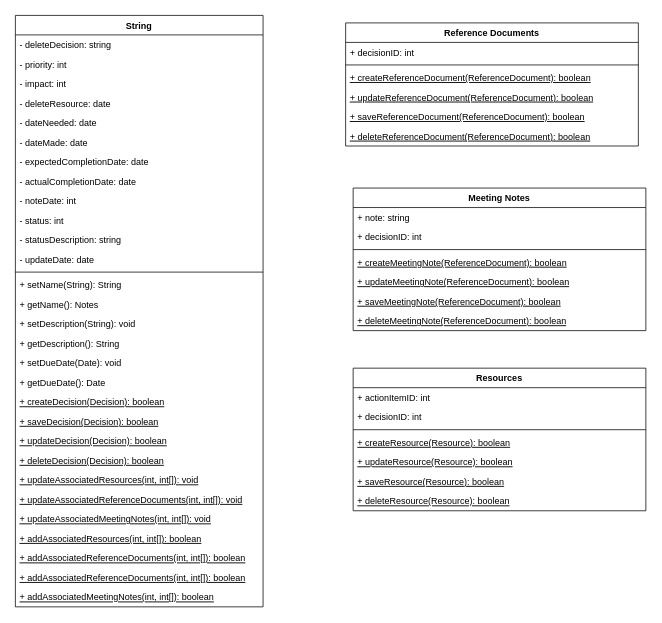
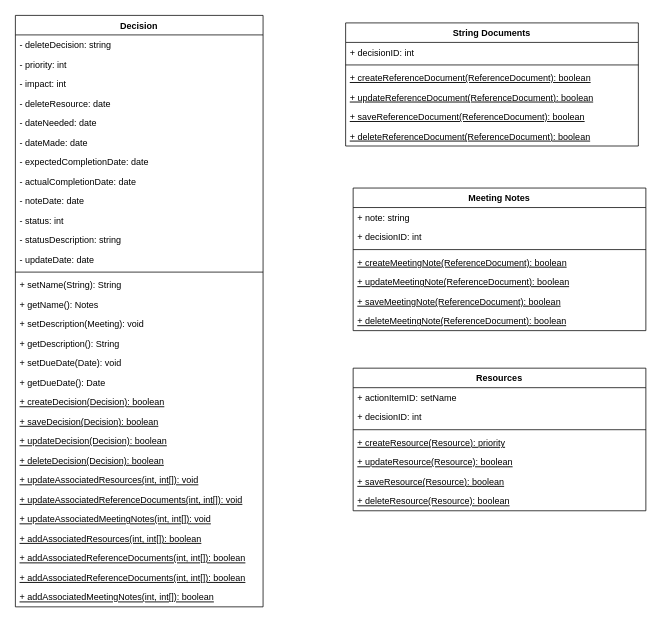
node "String": label "String" -> "Decision"
node "Reference Documents": label "Reference Documents" -> "String Documents"
node "- noteDate: int": label "- noteDate: int" -> "- noteDate: date"
node "+ setDescription(String): void": label "+ setDescription(String): void" -> "+ setDescription(Meeting): void"
node "+ actionItemID: int": label "+ actionItemID: int" -> "+ actionItemID: setName"
node "+ createResource(Resource): boolean": label "+ createResource(Resource): boolean" -> "+ createResource(Resource): priority"
